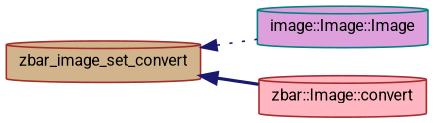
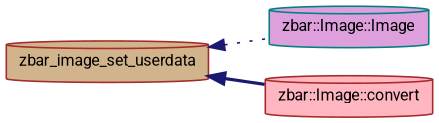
node "image::Image::Image": label "image::Image::Image" -> "zbar::Image::Image"
node "zbar_image_set_convert": label "zbar_image_set_convert" -> "zbar_image_set_userdata"
